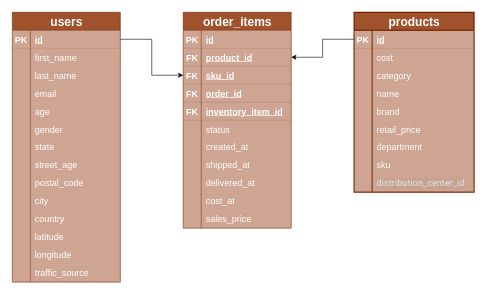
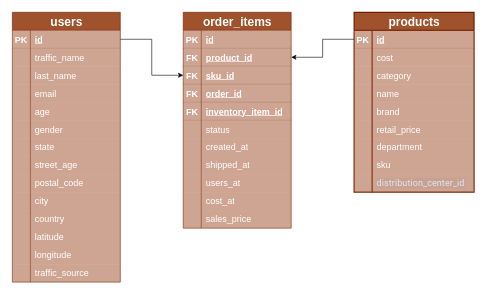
node "first_name": label "first_name" -> "traffic_name"
node "delivered_at": label "delivered_at" -> "users_at"
